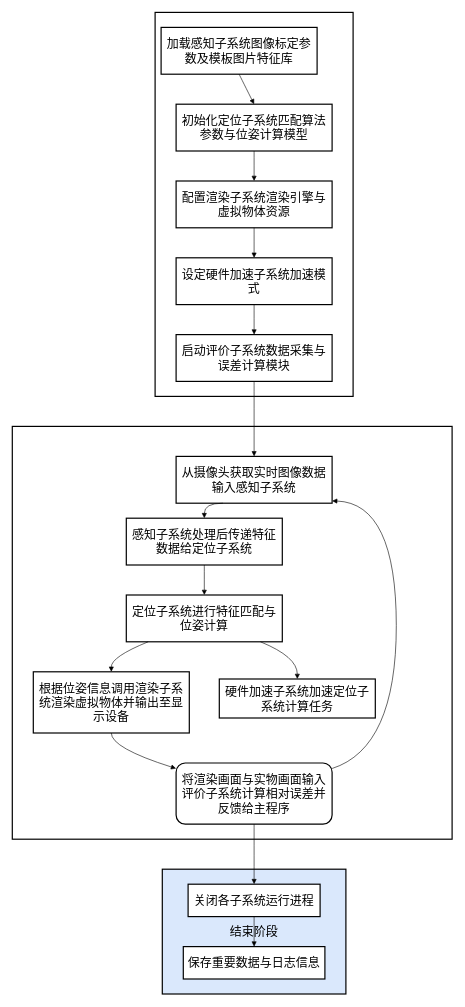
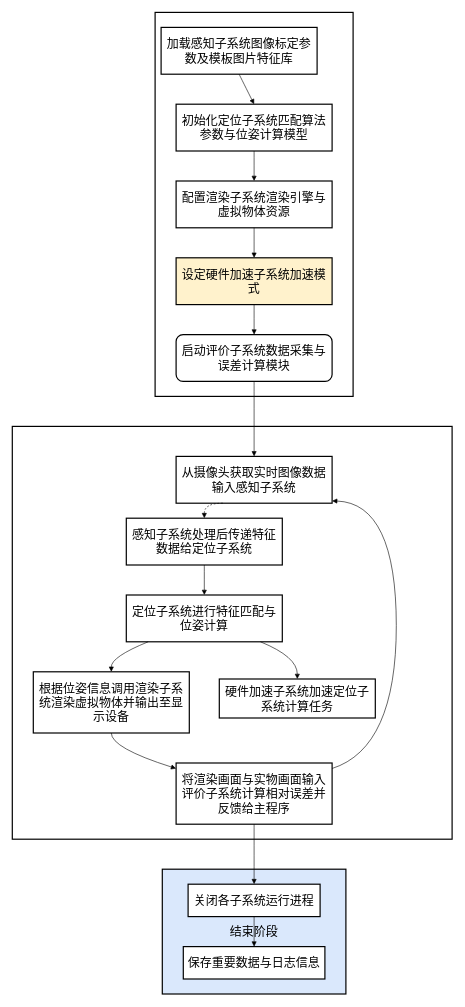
node "设定硬件加速子系统加速模式": fillcolor #ffffff -> #fff2cc
node "启动评价子系统数据采集与误差计算模块": shape rectangle -> rounded rectangle
edge "从摄像头获取实时图像数据输入感知子系统" -> "感知子系统处理后传递特征数据给定位子系统": style solid -> dashed
node "将渲染画面与实物画面输入评价子系统计算相对误差并反馈给主程序": shape rounded rectangle -> rectangle
